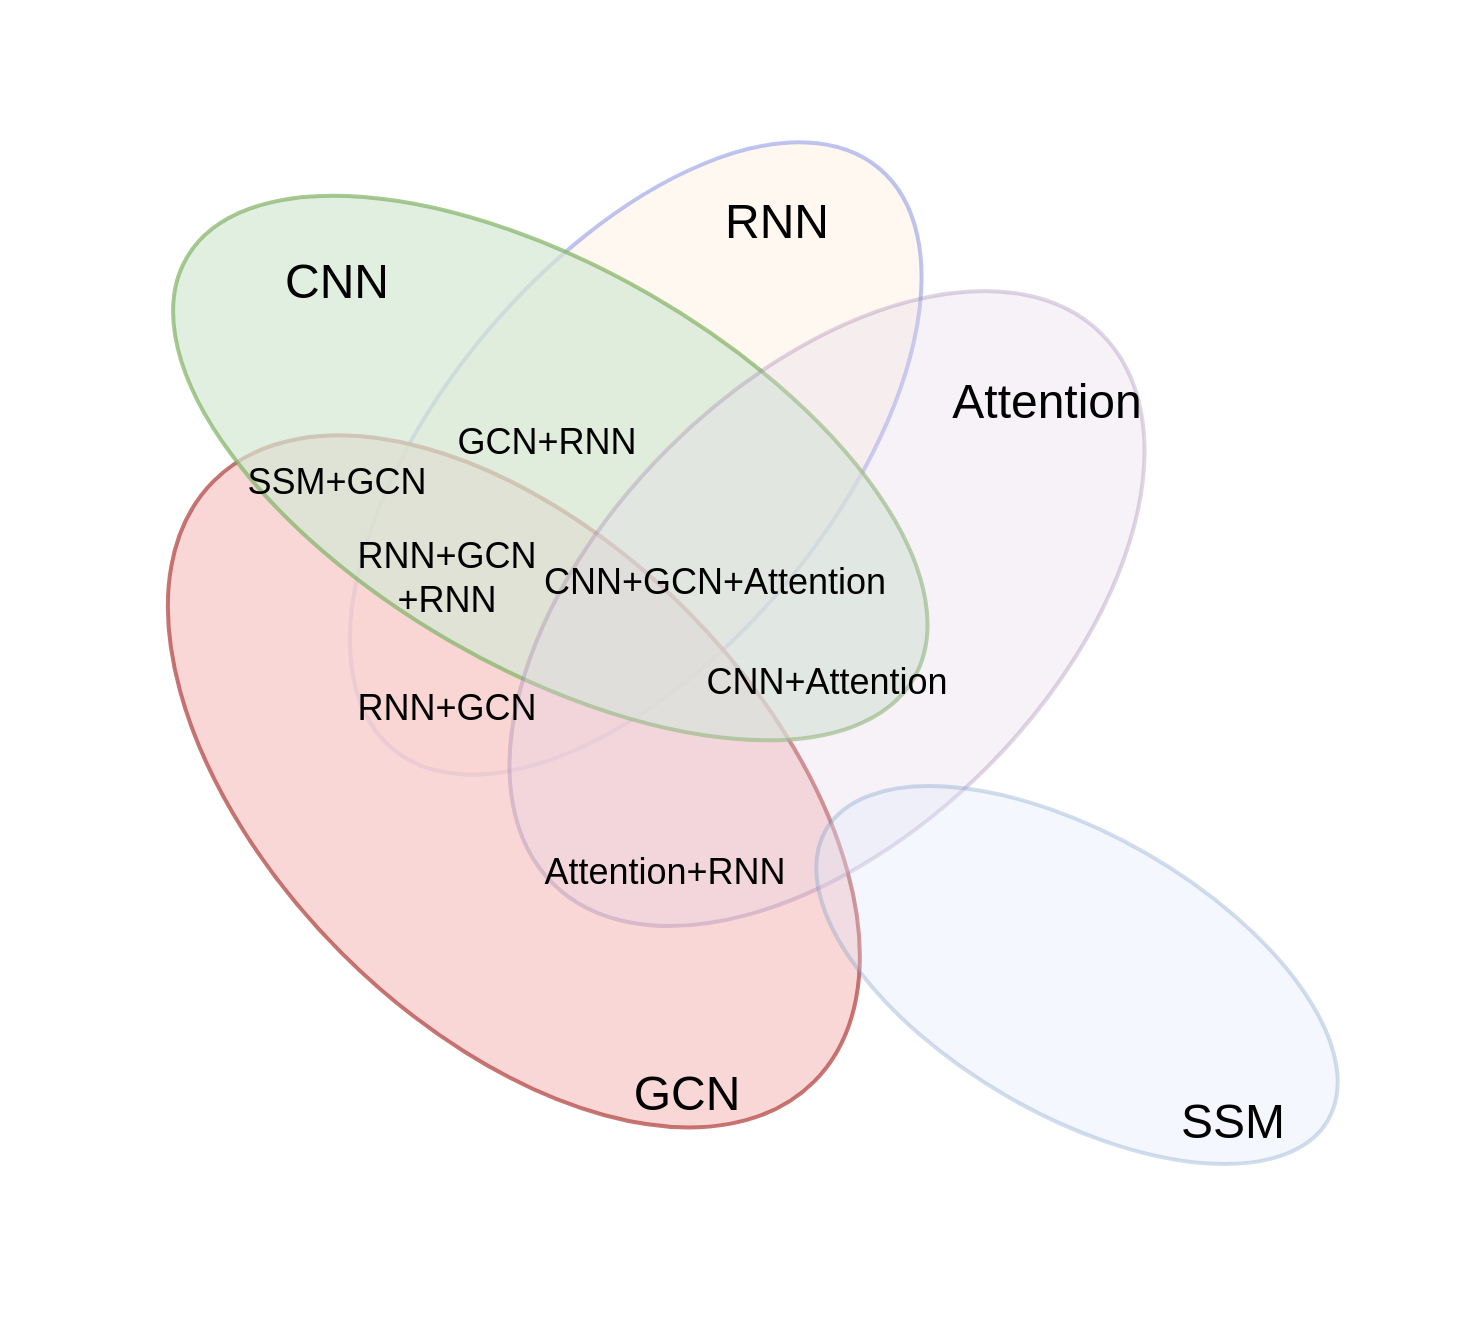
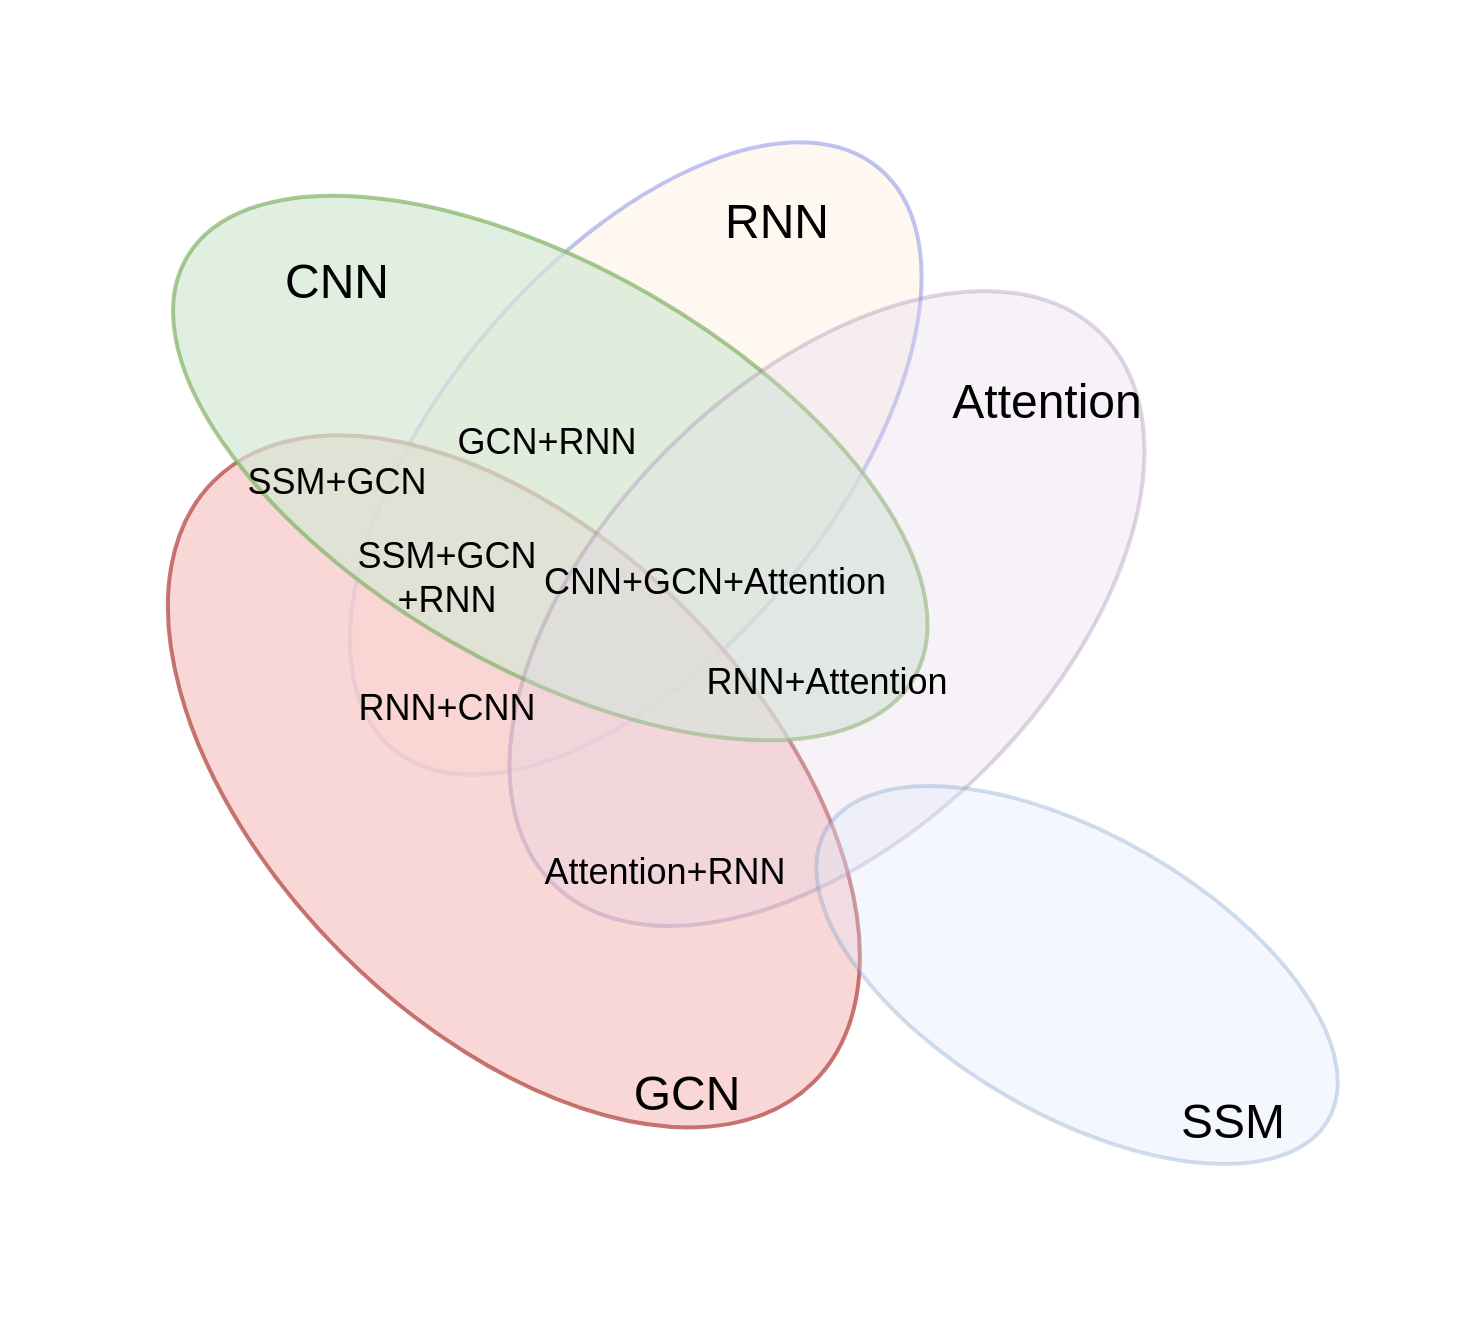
node "RNN+GCN +RNN": label "RNN+GCN +RNN" -> "SSM+GCN +RNN"
node "CNN+Attention": label "CNN+Attention" -> "RNN+Attention"
node "RNN+GCN": label "RNN+GCN" -> "RNN+CNN"
